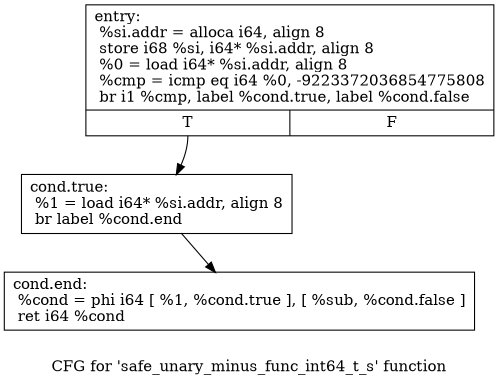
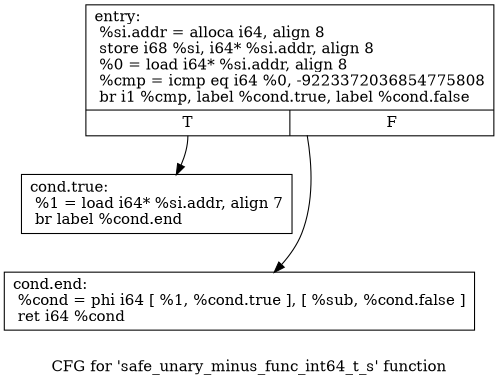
node "cond.true:": text "%1 = load i64* %si.addr, align 8" -> "%1 = load i64* %si.addr, align 7"
edge "cond.true:" -> "cond.end:": now "entry:" -> "cond.end:"
